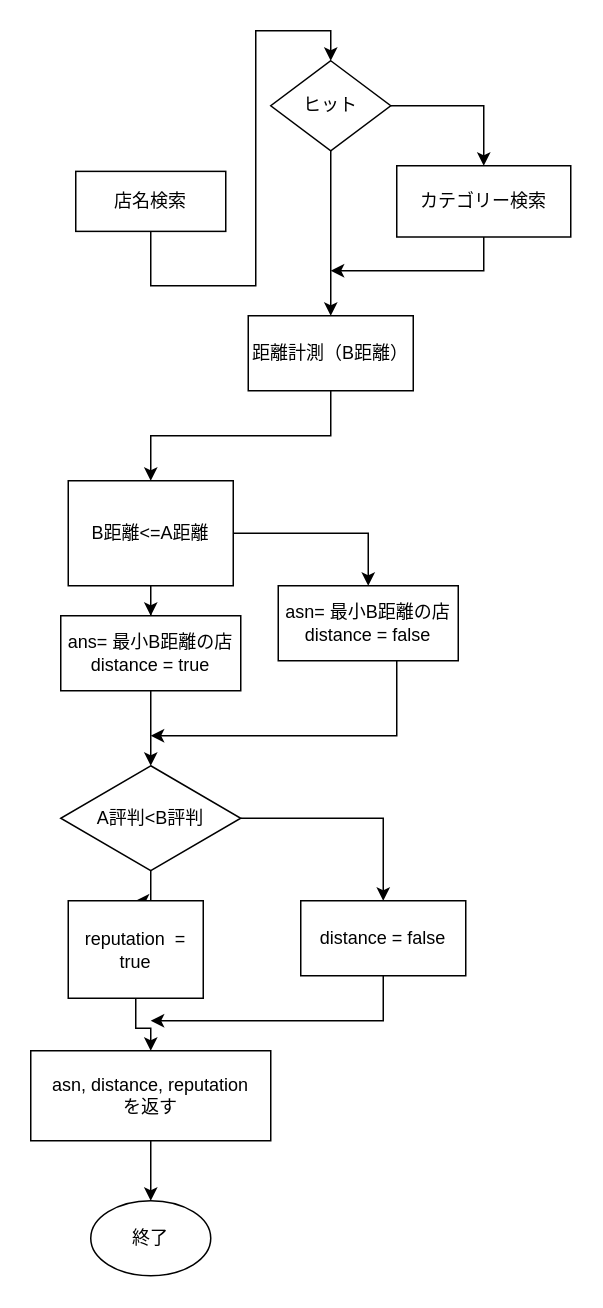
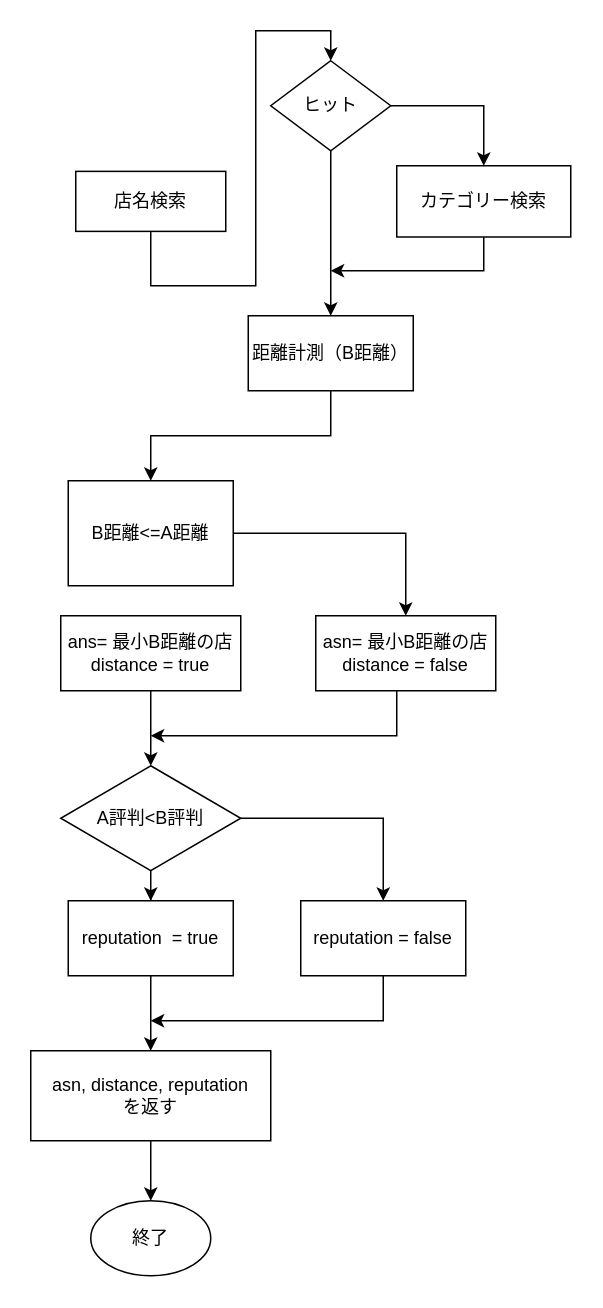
edge "B距離<=A距離" -> "ans= 最小B距離の店 distance = true": removed
node "asn= 最小B距離の店 distance = false": moved (368, 623) -> (406, 653)
node "distance = false": label "distance = false" -> "reputation = false"
node "reputation = true": size 135x98 -> 165x75
